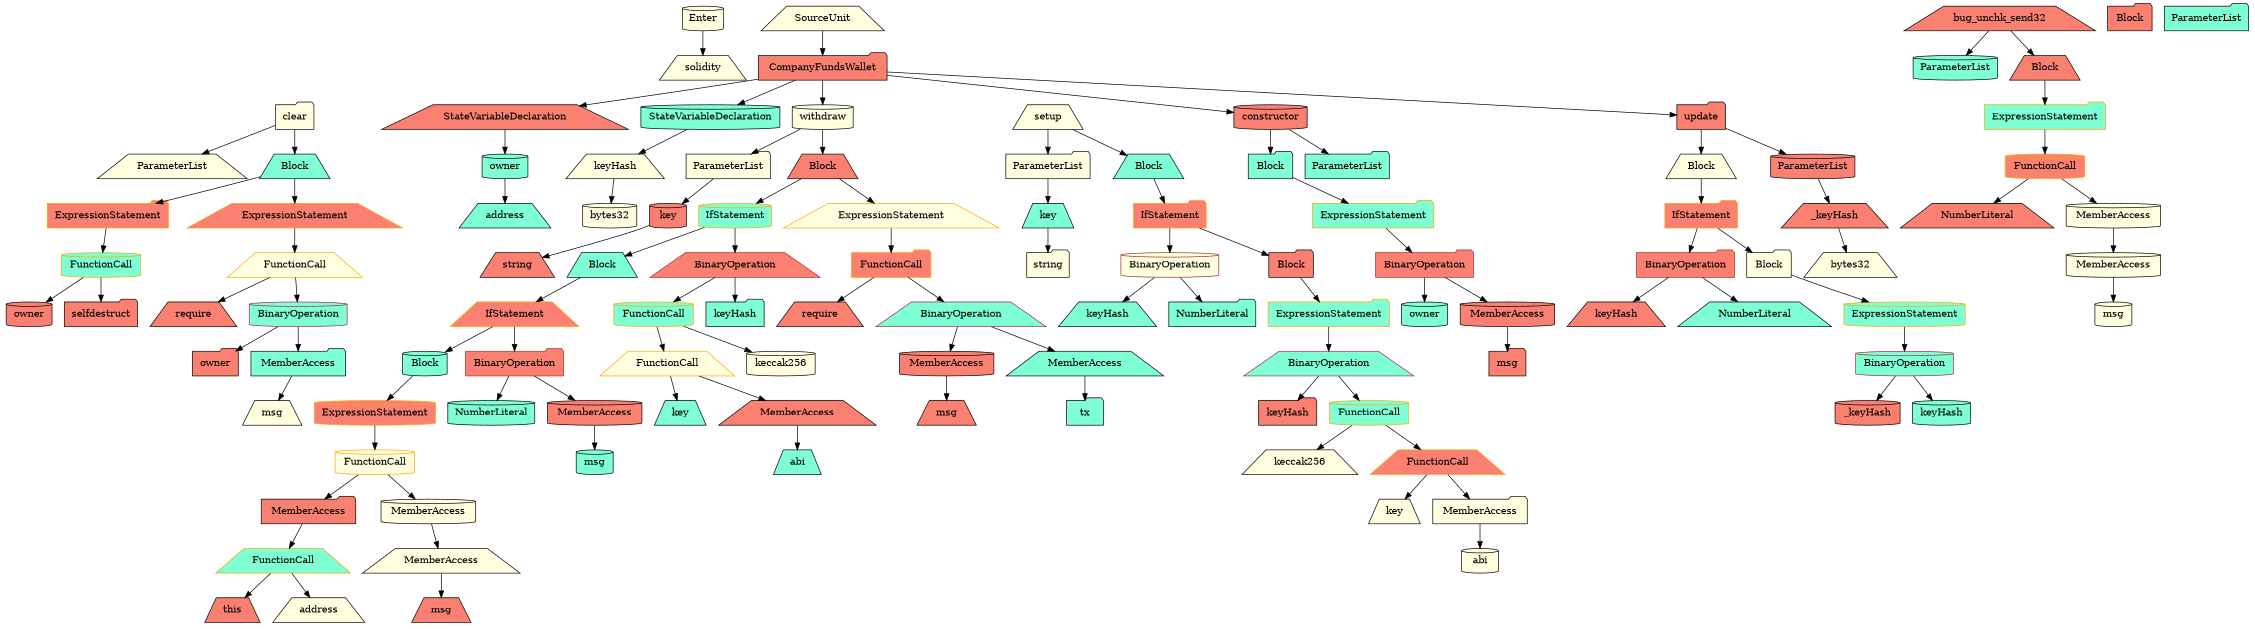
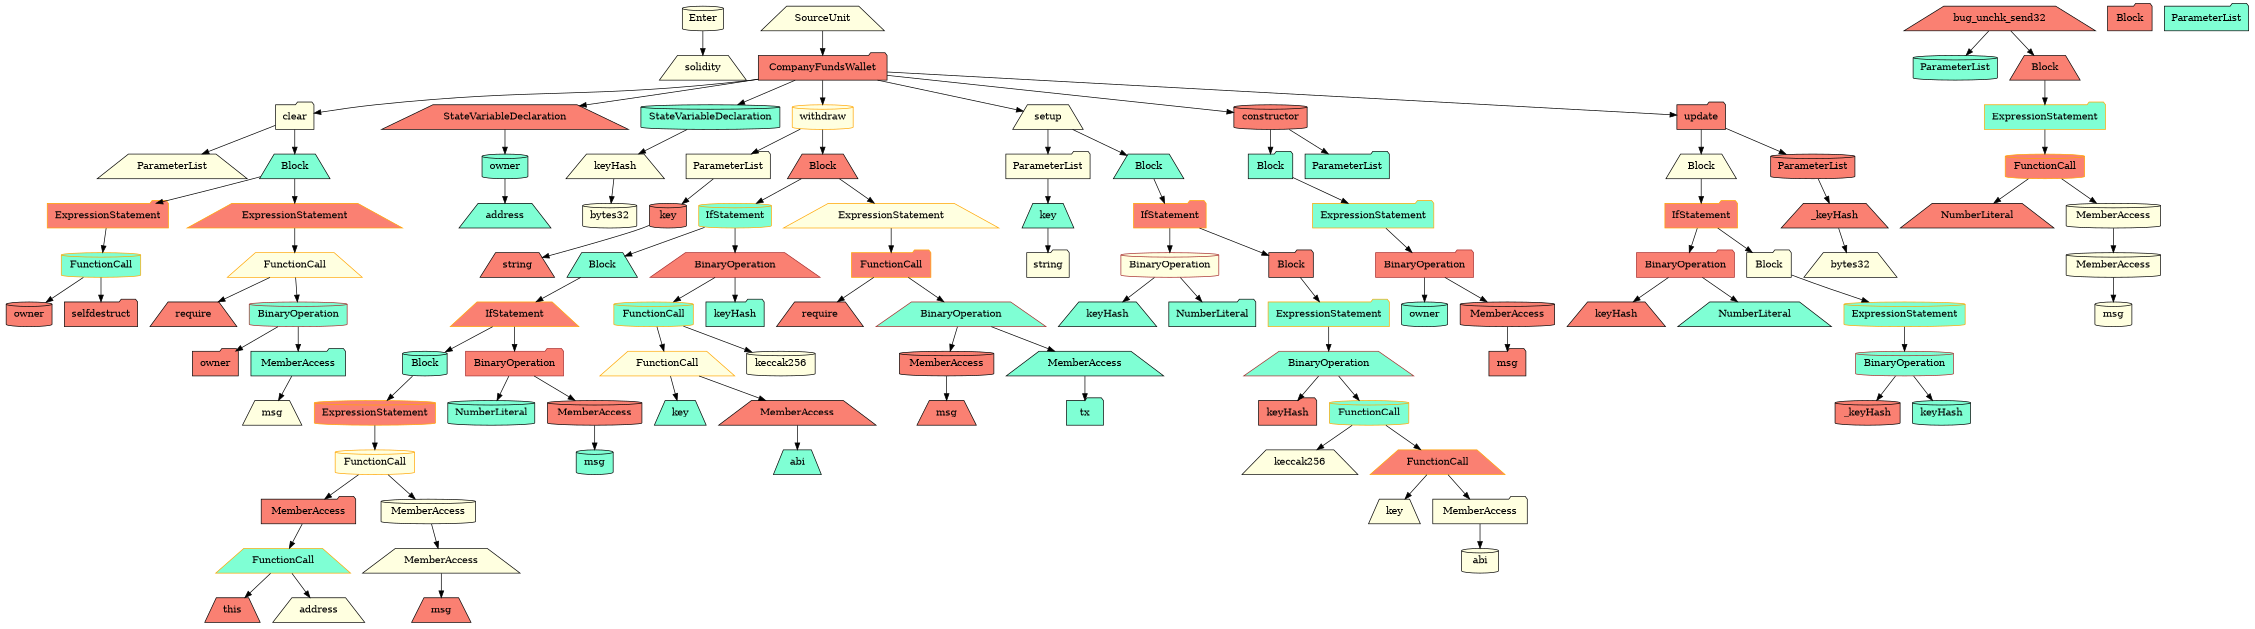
edge "CompanyFundsWallet" -> "clear": added
edge "CompanyFundsWallet" -> "setup": added
node "withdraw": color black -> orange
